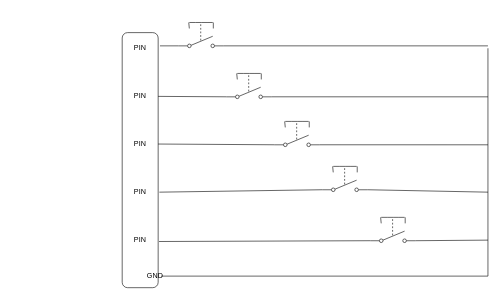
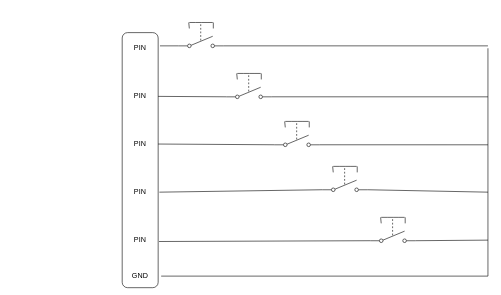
node "GND": moved (155, 276) -> (140, 276)
